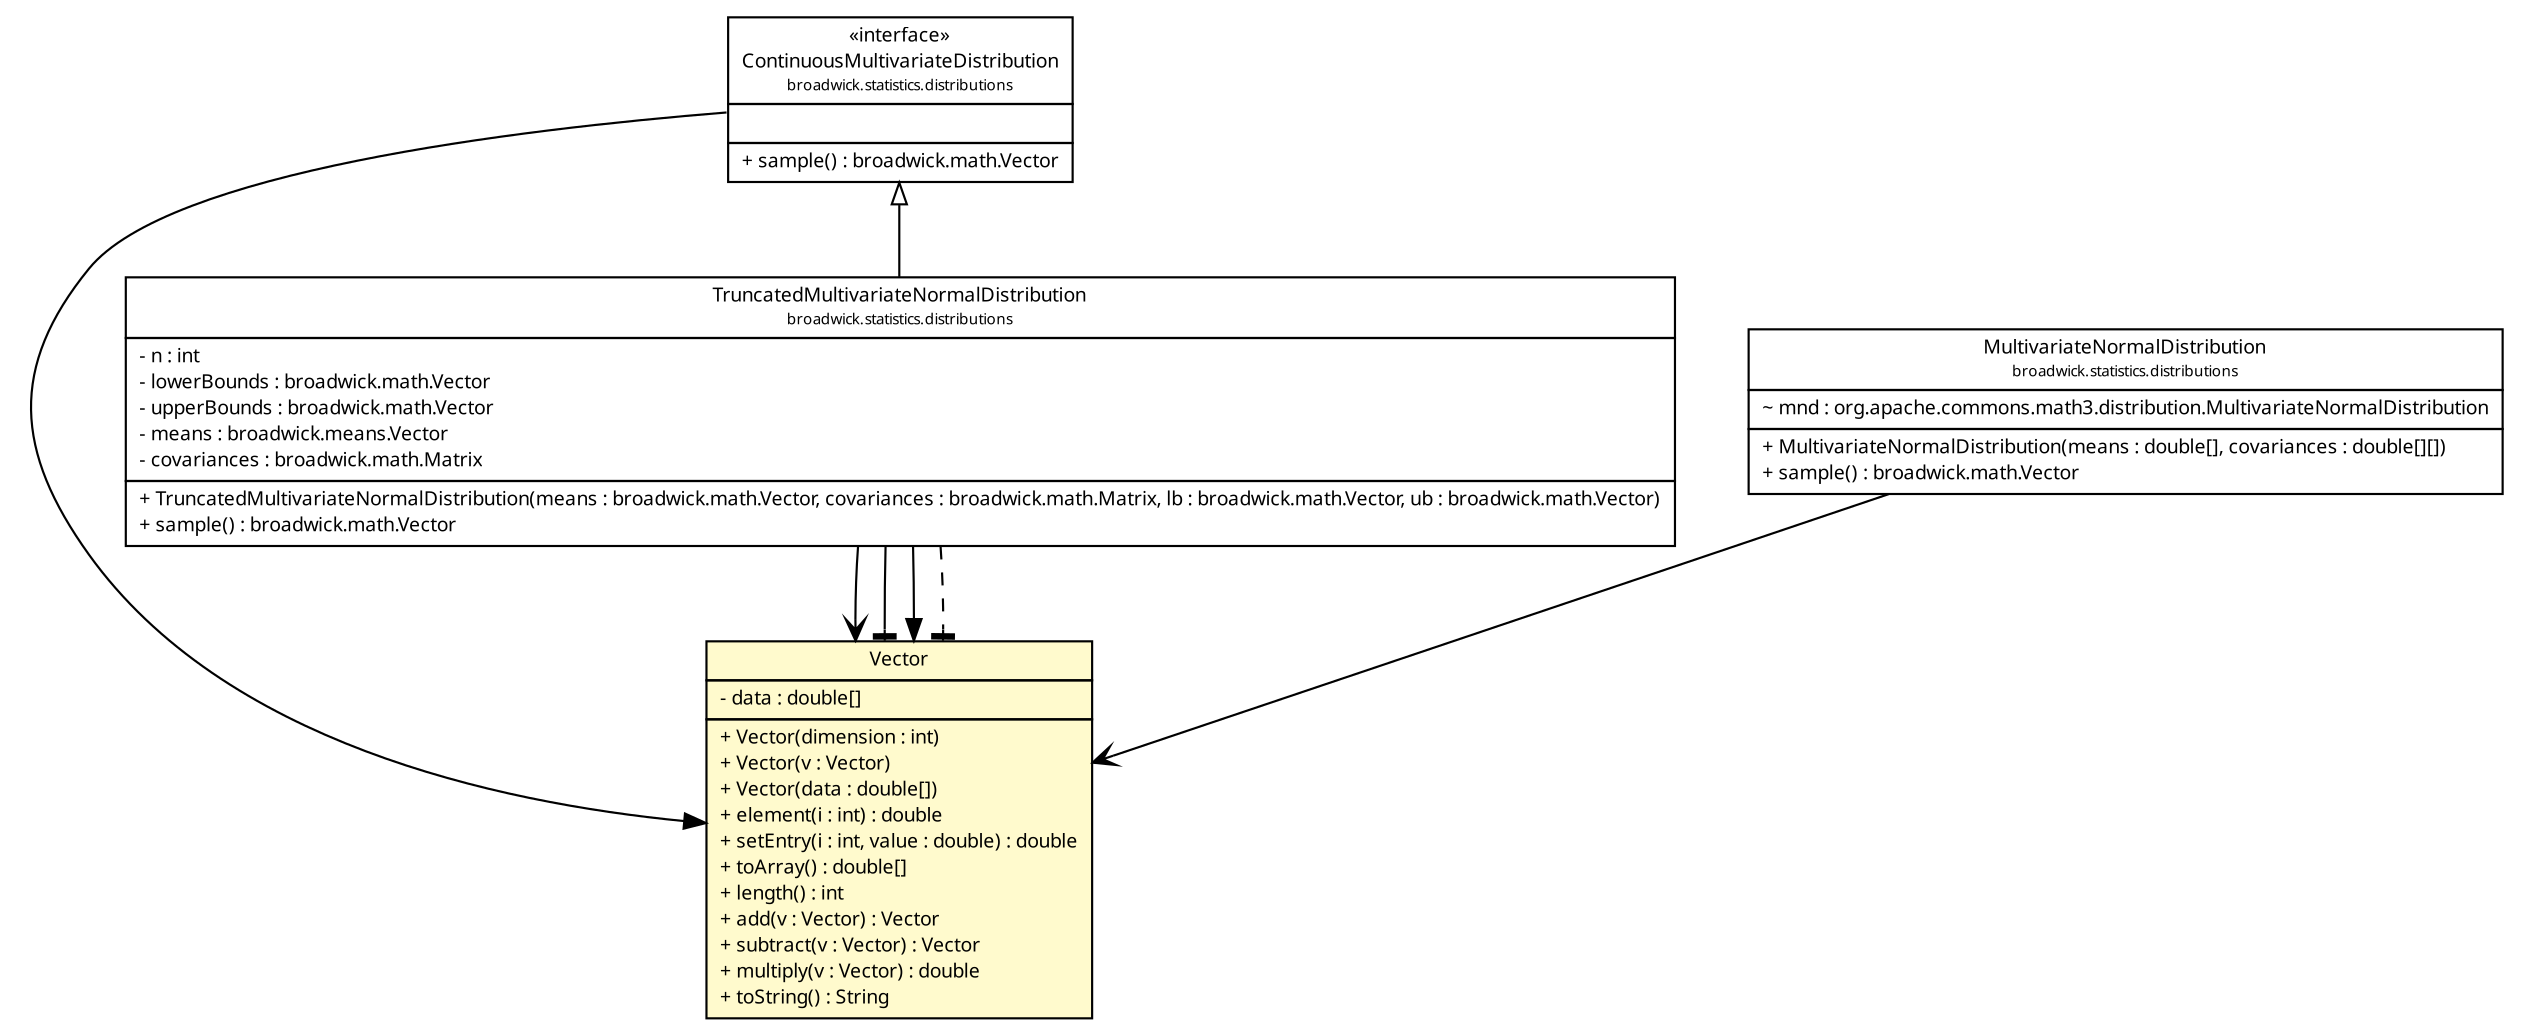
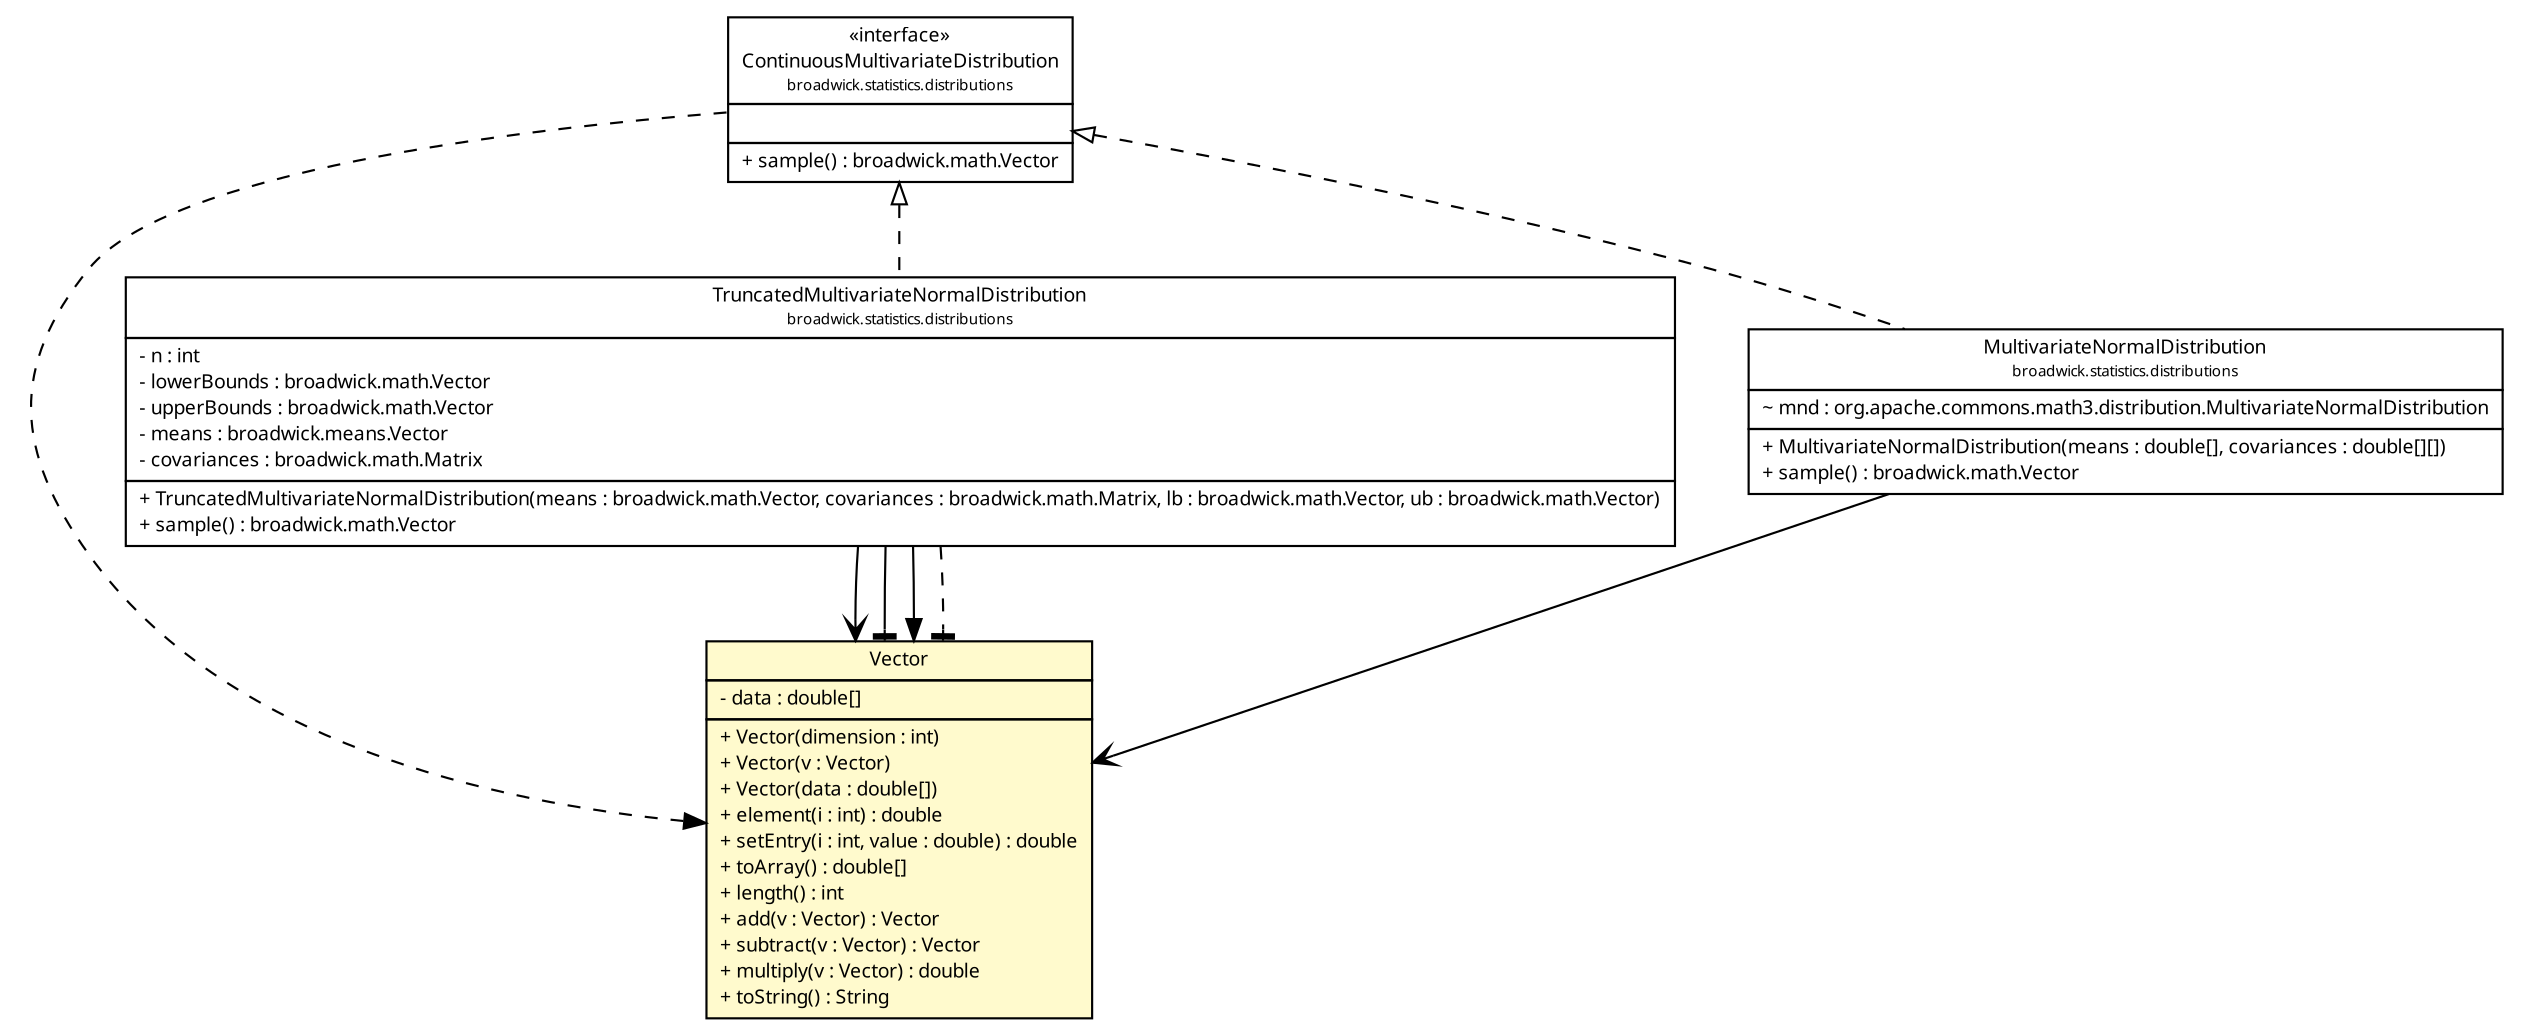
edge "MultivariateNormalDistribution" -> "ContinuousMultivariateDistribution": added
edge "TruncatedMultivariateNormalDistribution" -> "ContinuousMultivariateDistribution": style solid -> dashed
edge "ContinuousMultivariateDistribution" -> "Vector": style solid -> dashed
